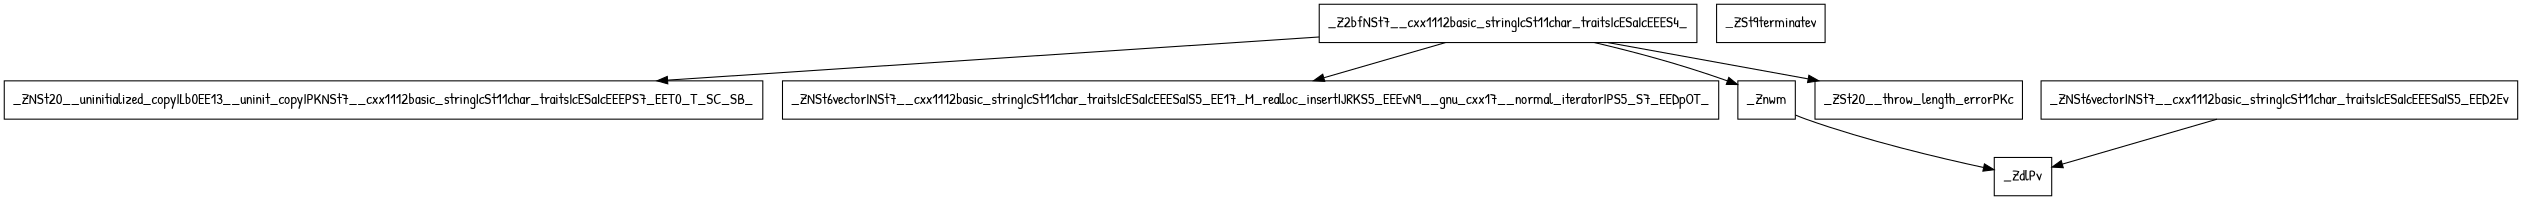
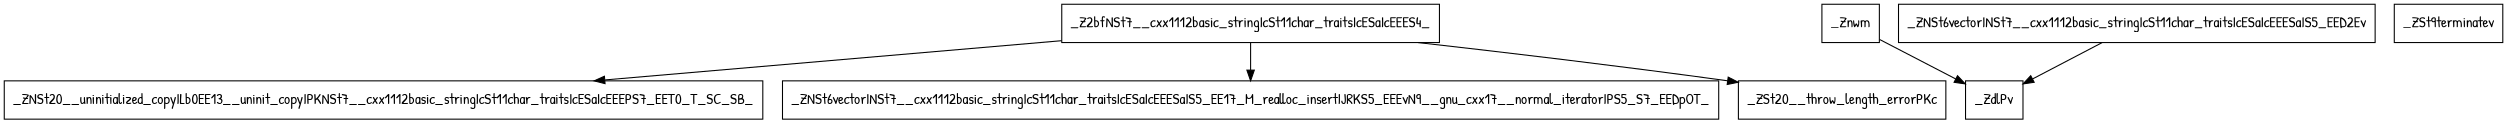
edge "_Z2bfNSt7__cxx1112basic_stringIcSt11char_traitsIcESaIcEEES4_" -> "_Znwm": removed
